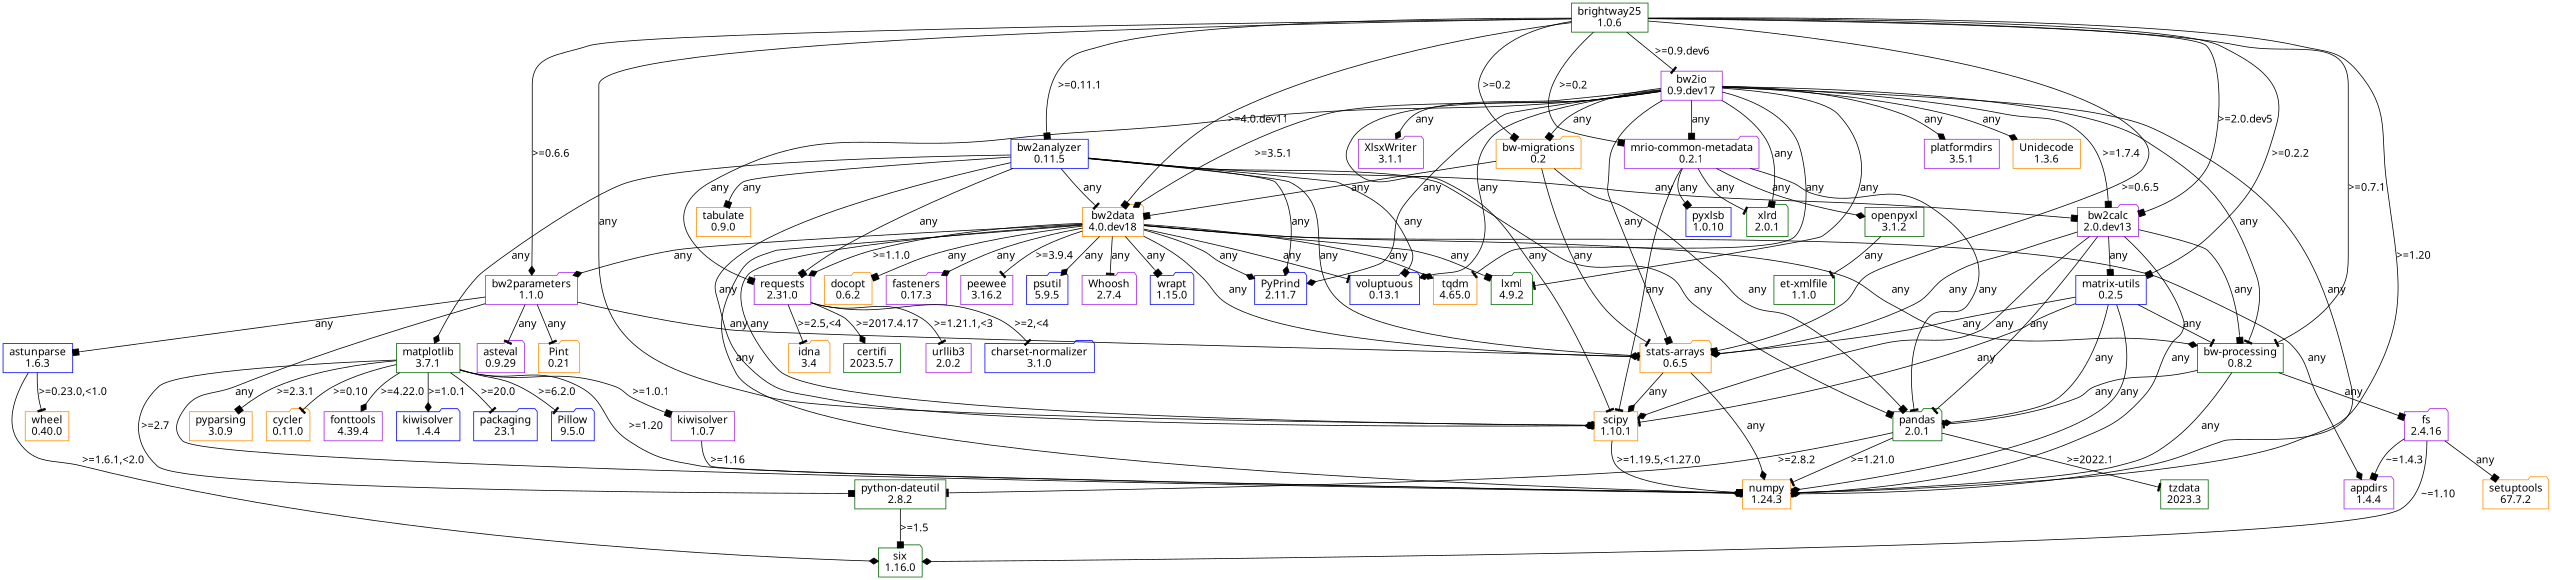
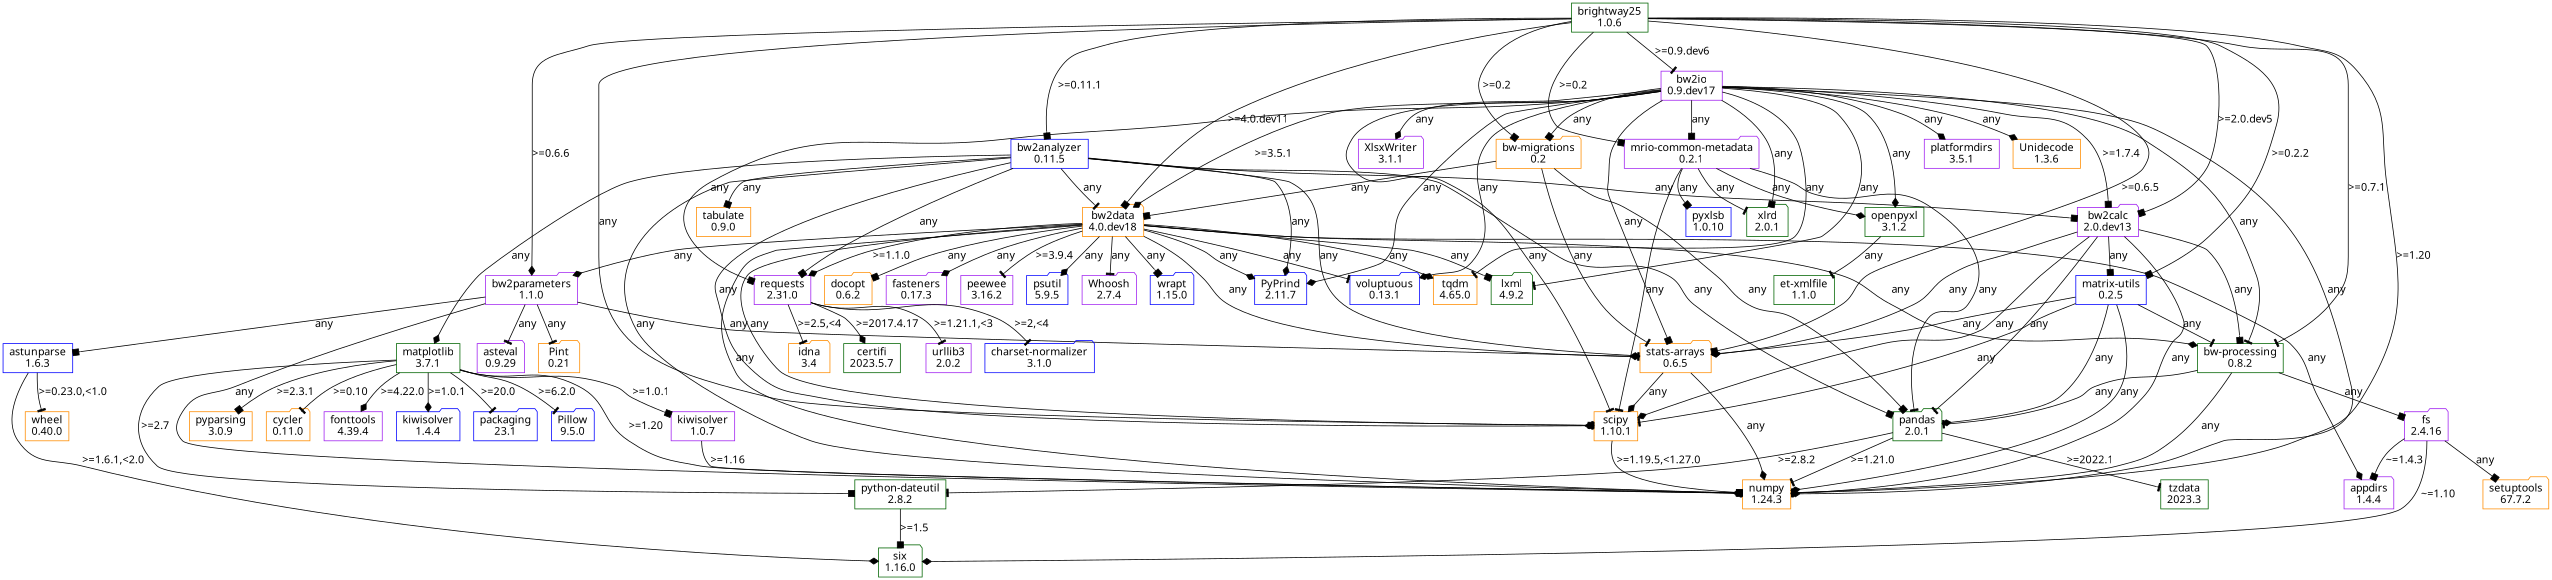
edge "bw2io 0.9.dev17" -> "openpyxl 3.1.2": added, label "any"
edge "bw2analyzer 0.11.5" -> "voluptuous 0.13.1": now "bw2analyzer 0.11.5" -> "numpy 1.24.3"
